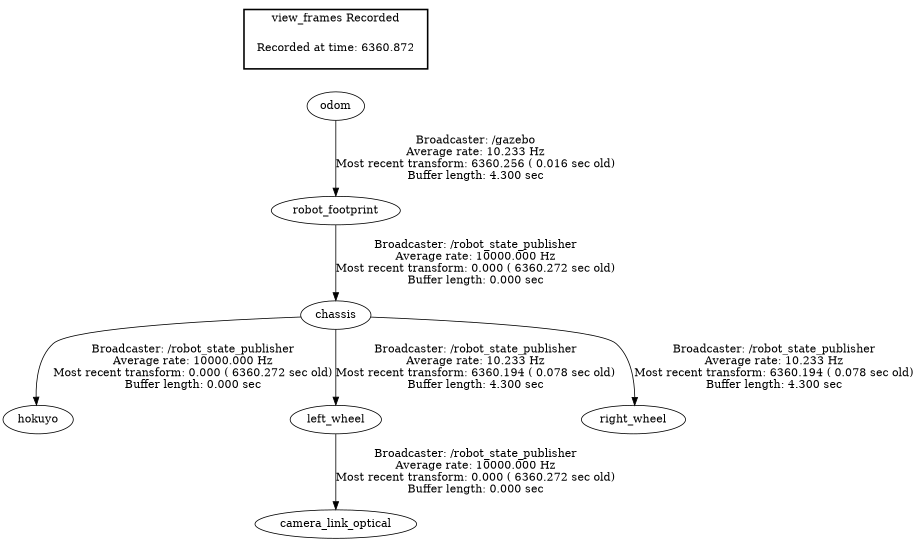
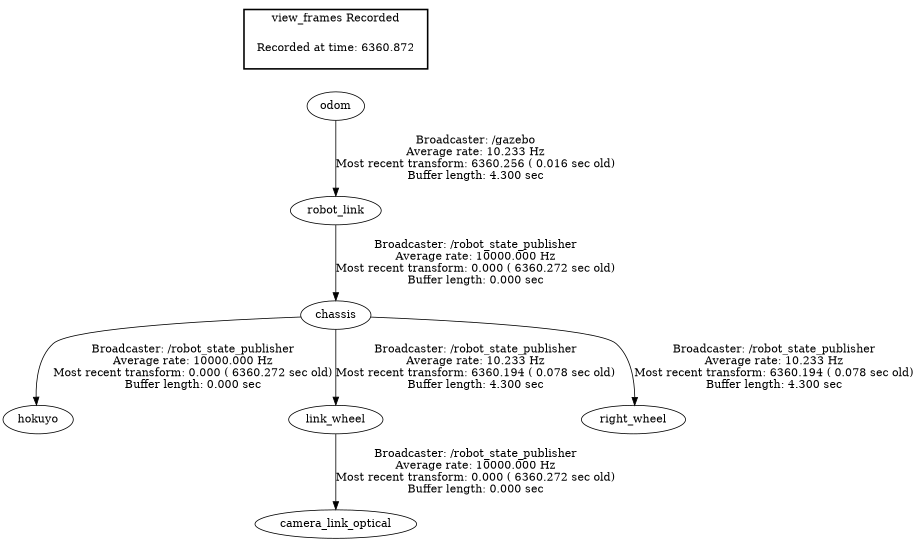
node "robot_footprint": label "robot_footprint" -> "robot_link"
node "left_wheel": label "left_wheel" -> "link_wheel"
